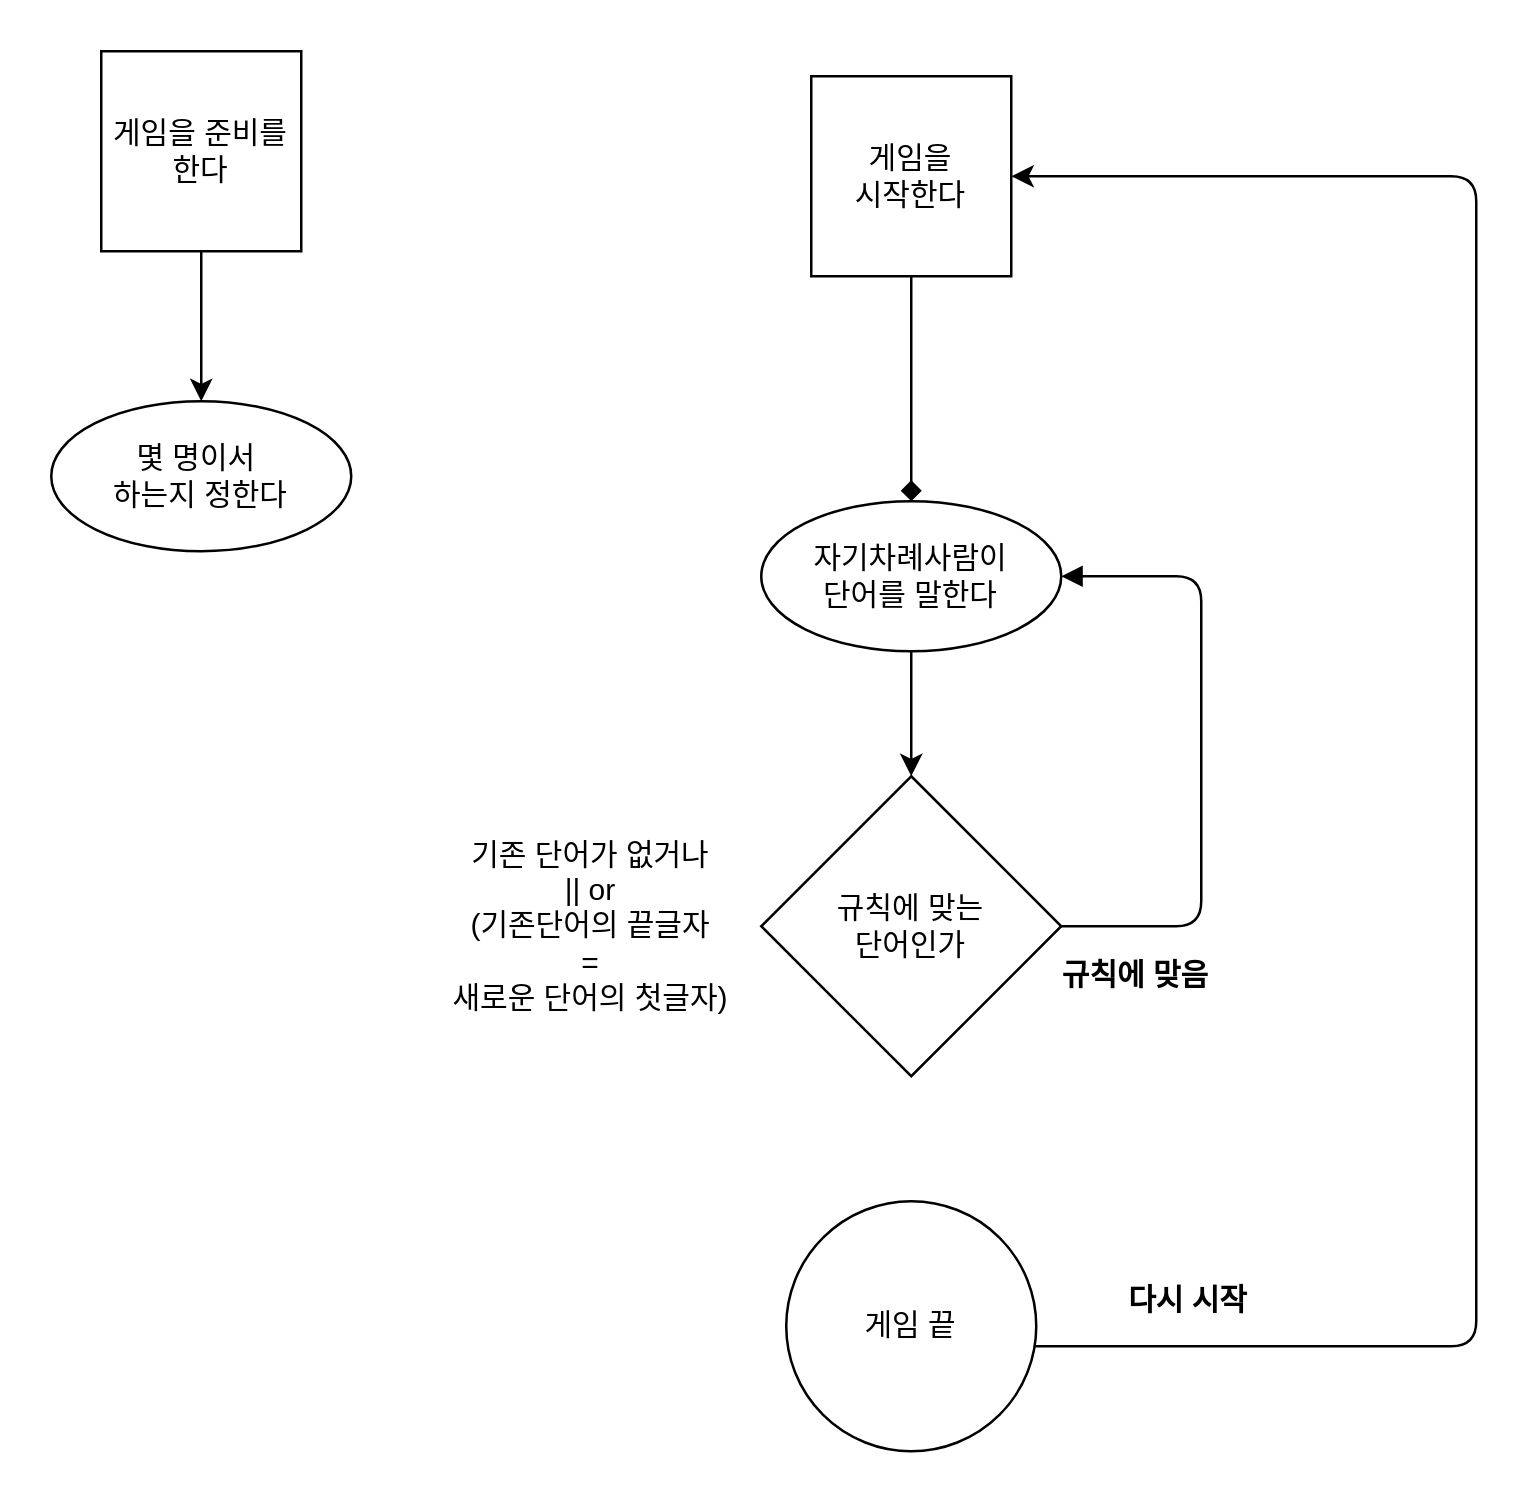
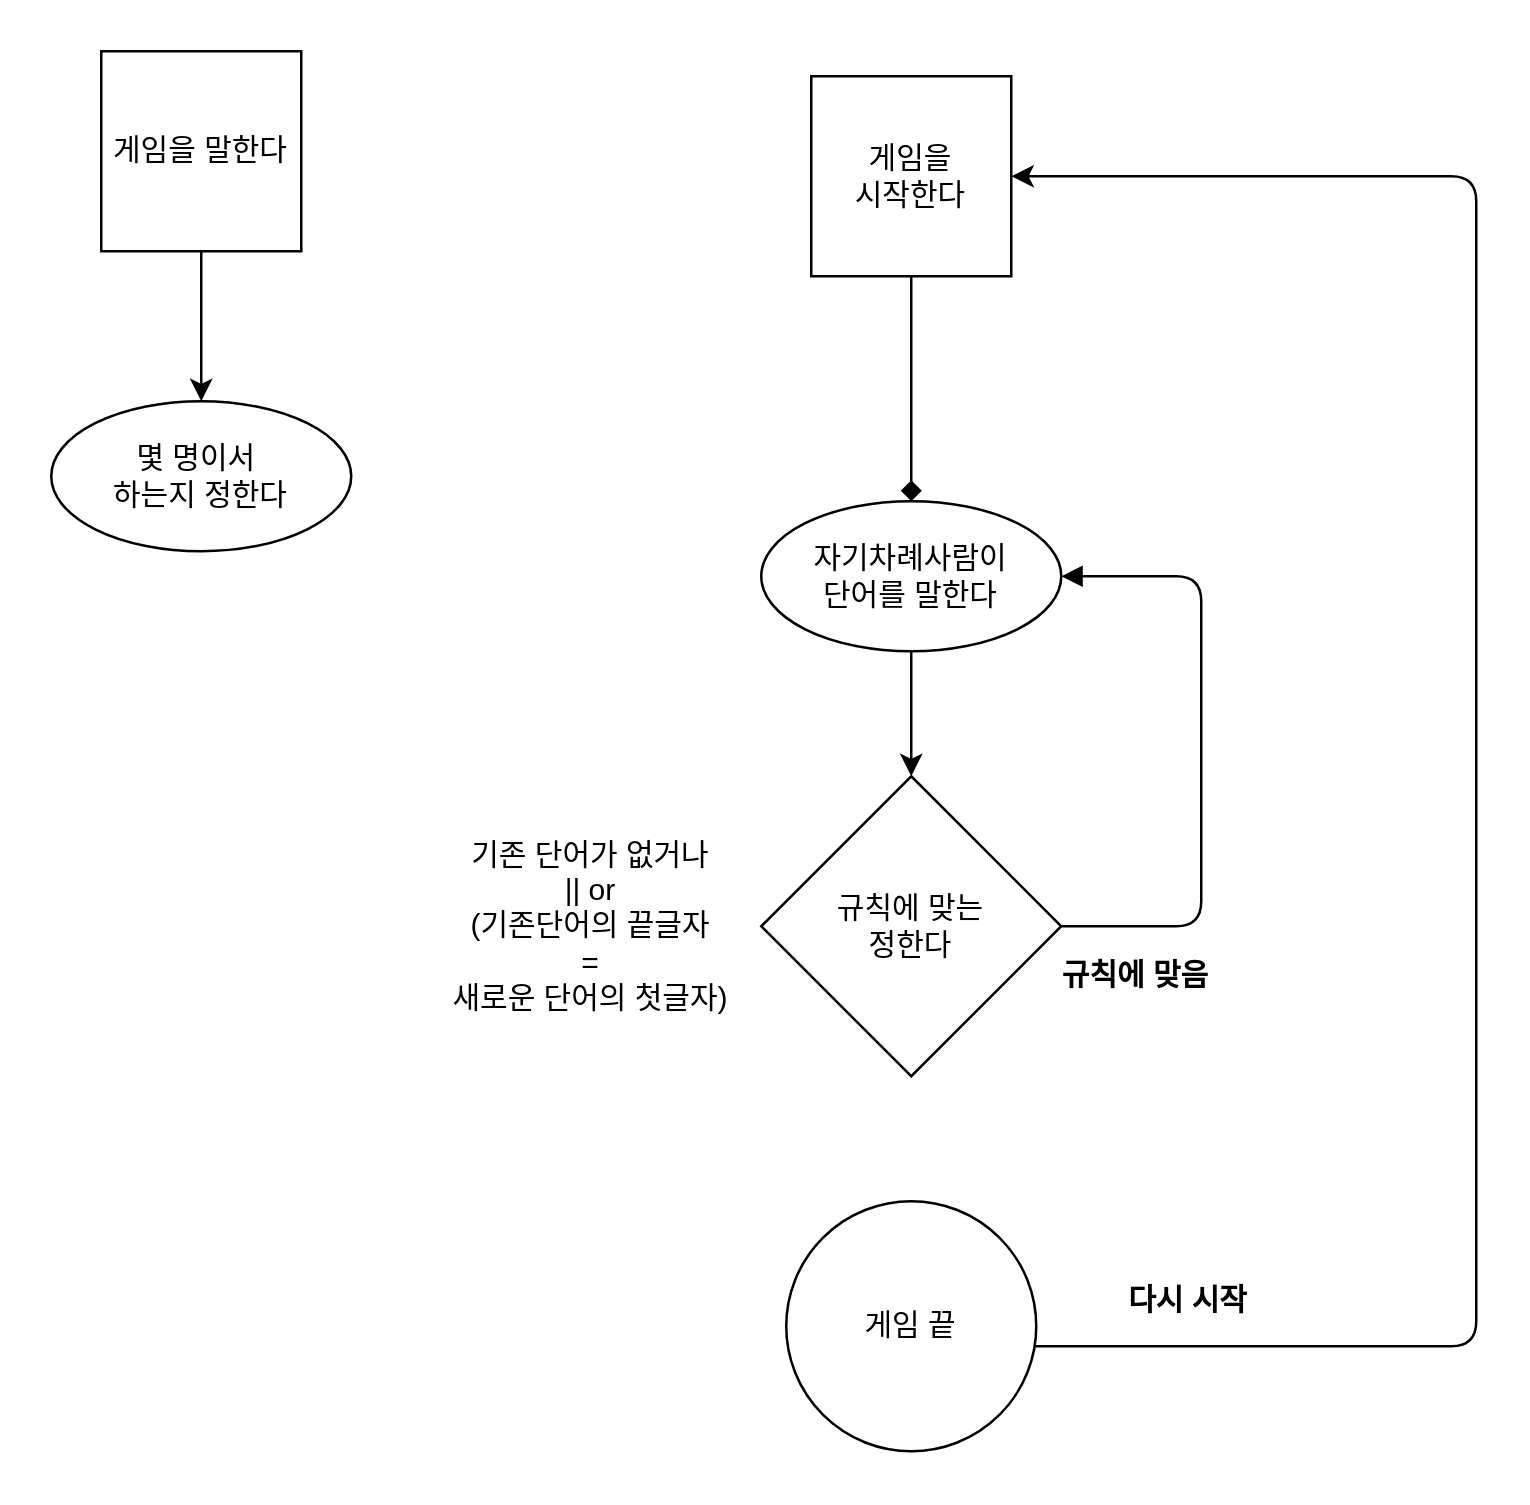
node "게임을 준비를한다": label "게임을 준비를한다" -> "게임을 말한다"
node "규칙에 맞는 단어인가": label "규칙에 맞는 단어인가" -> "규칙에 맞는 정한다"
